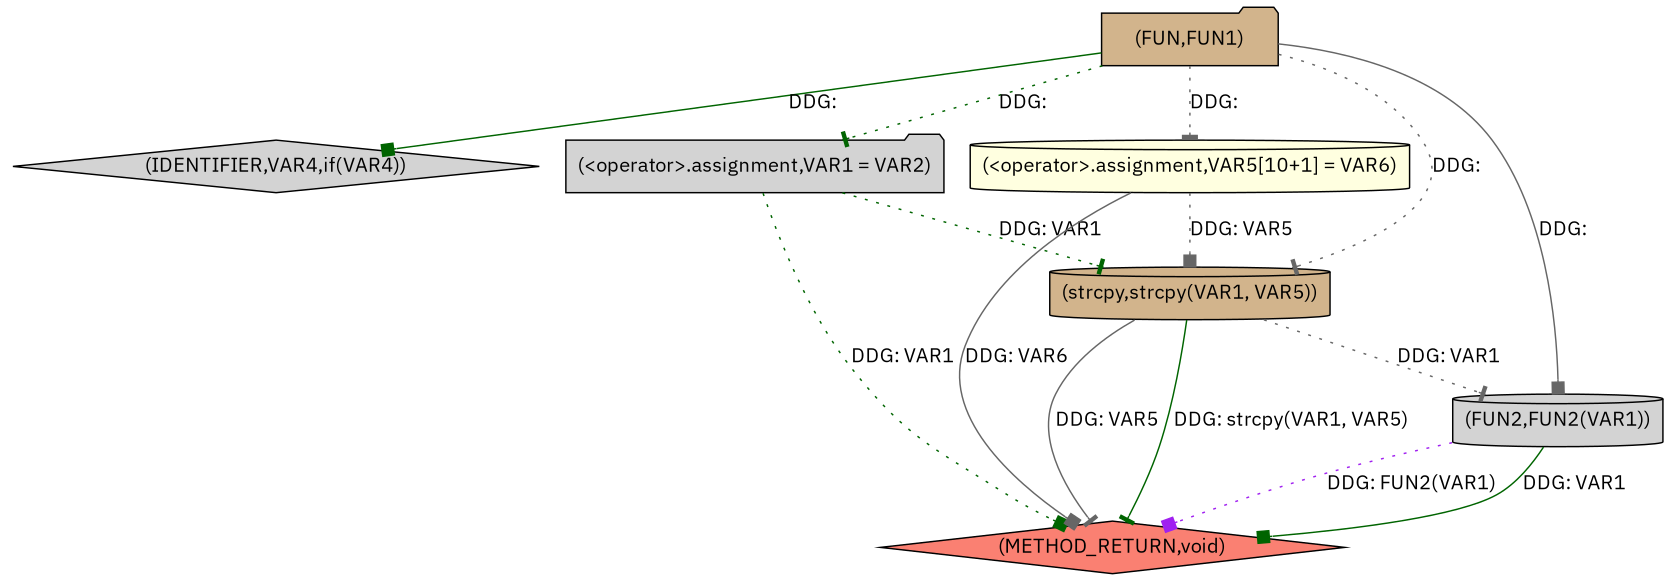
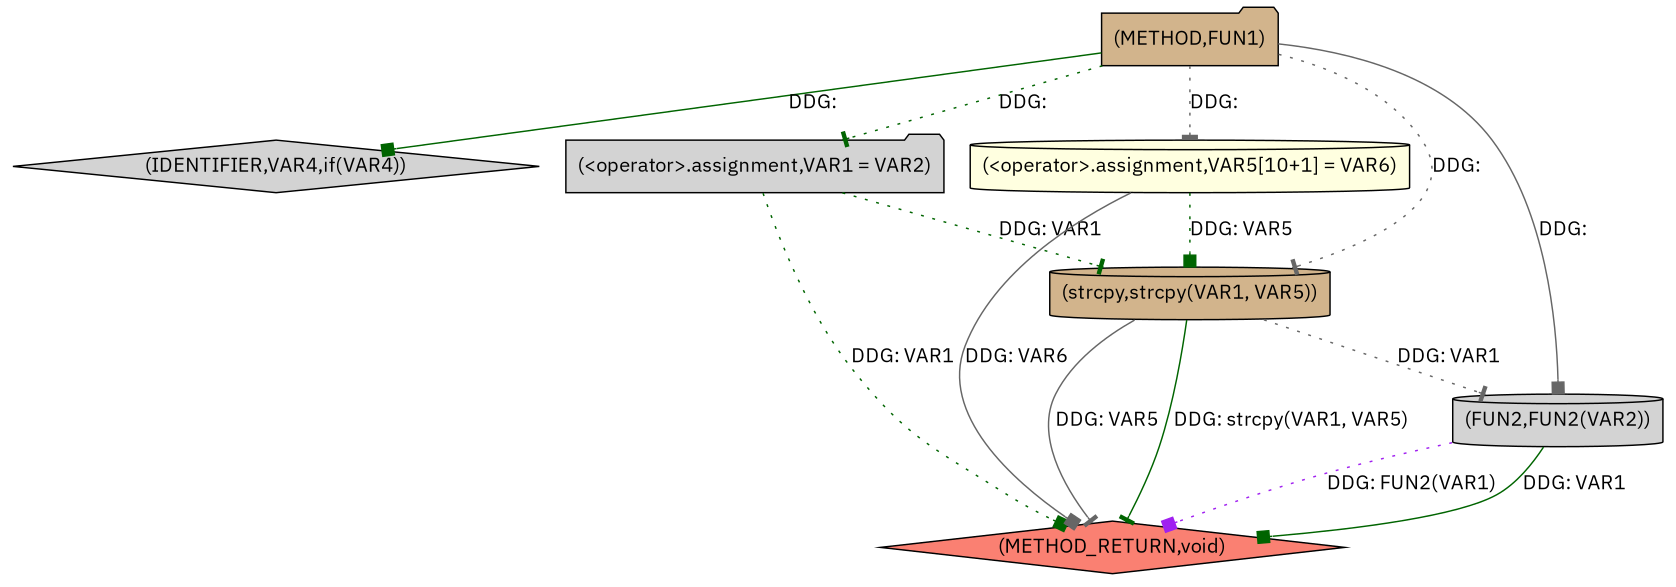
node "(FUN,FUN1)": label "(FUN,FUN1)" -> "(METHOD,FUN1)"
edge "(<operator>.assignment,VAR5[10+1] = VAR6)" -> "(strcpy,strcpy(VAR1, VAR5))": color gray40 -> darkgreen
node "(FUN2,FUN2(VAR1))": label "(FUN2,FUN2(VAR1))" -> "(FUN2,FUN2(VAR2))"
